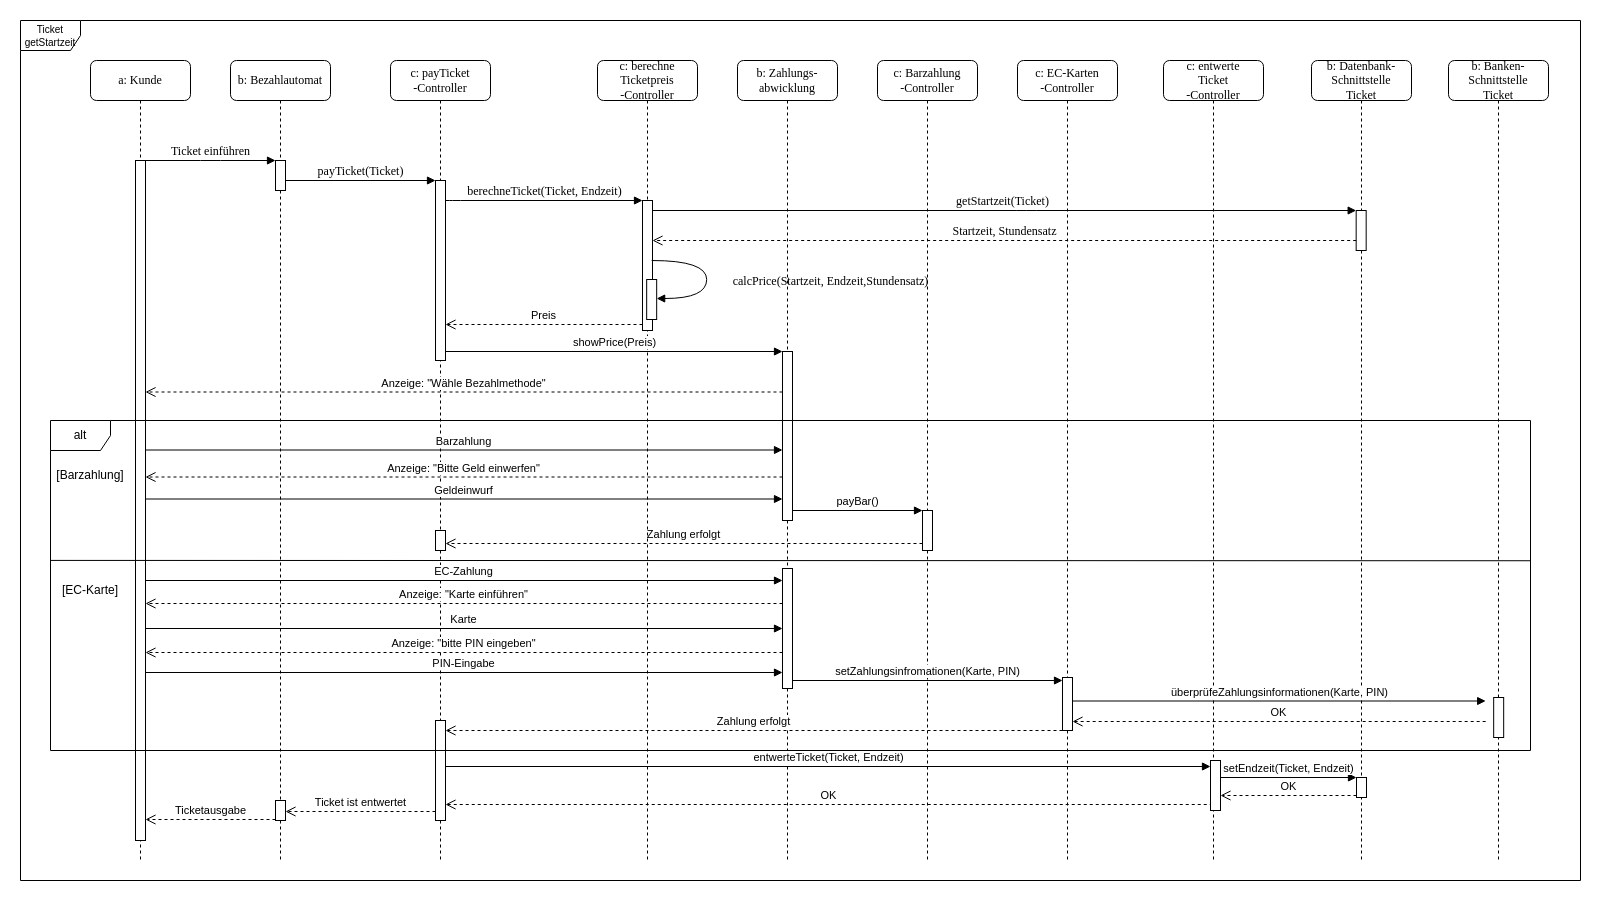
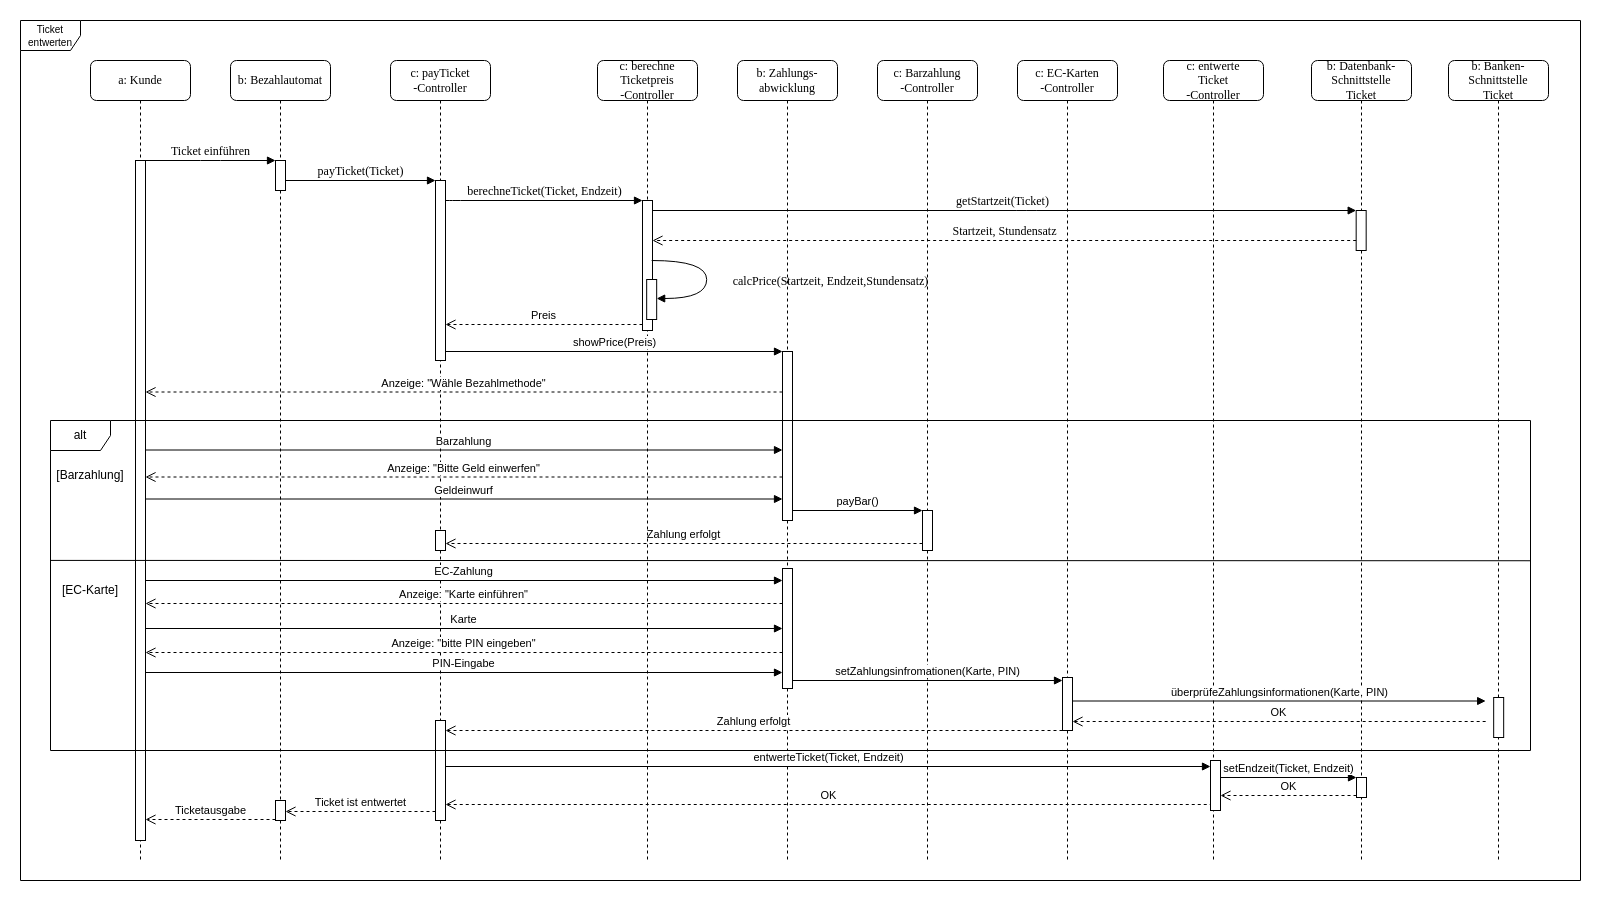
node "Ticket getStartzeit": label "Ticket getStartzeit" -> "Ticket entwerten"
